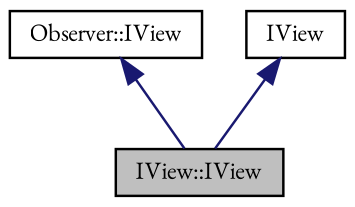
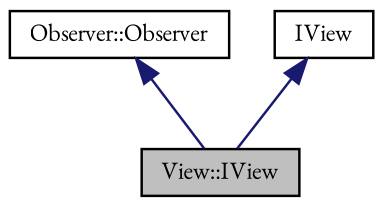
node "Observer::IView": label "Observer::IView" -> "Observer::Observer"
node "IView::IView": label "IView::IView" -> "View::IView"
